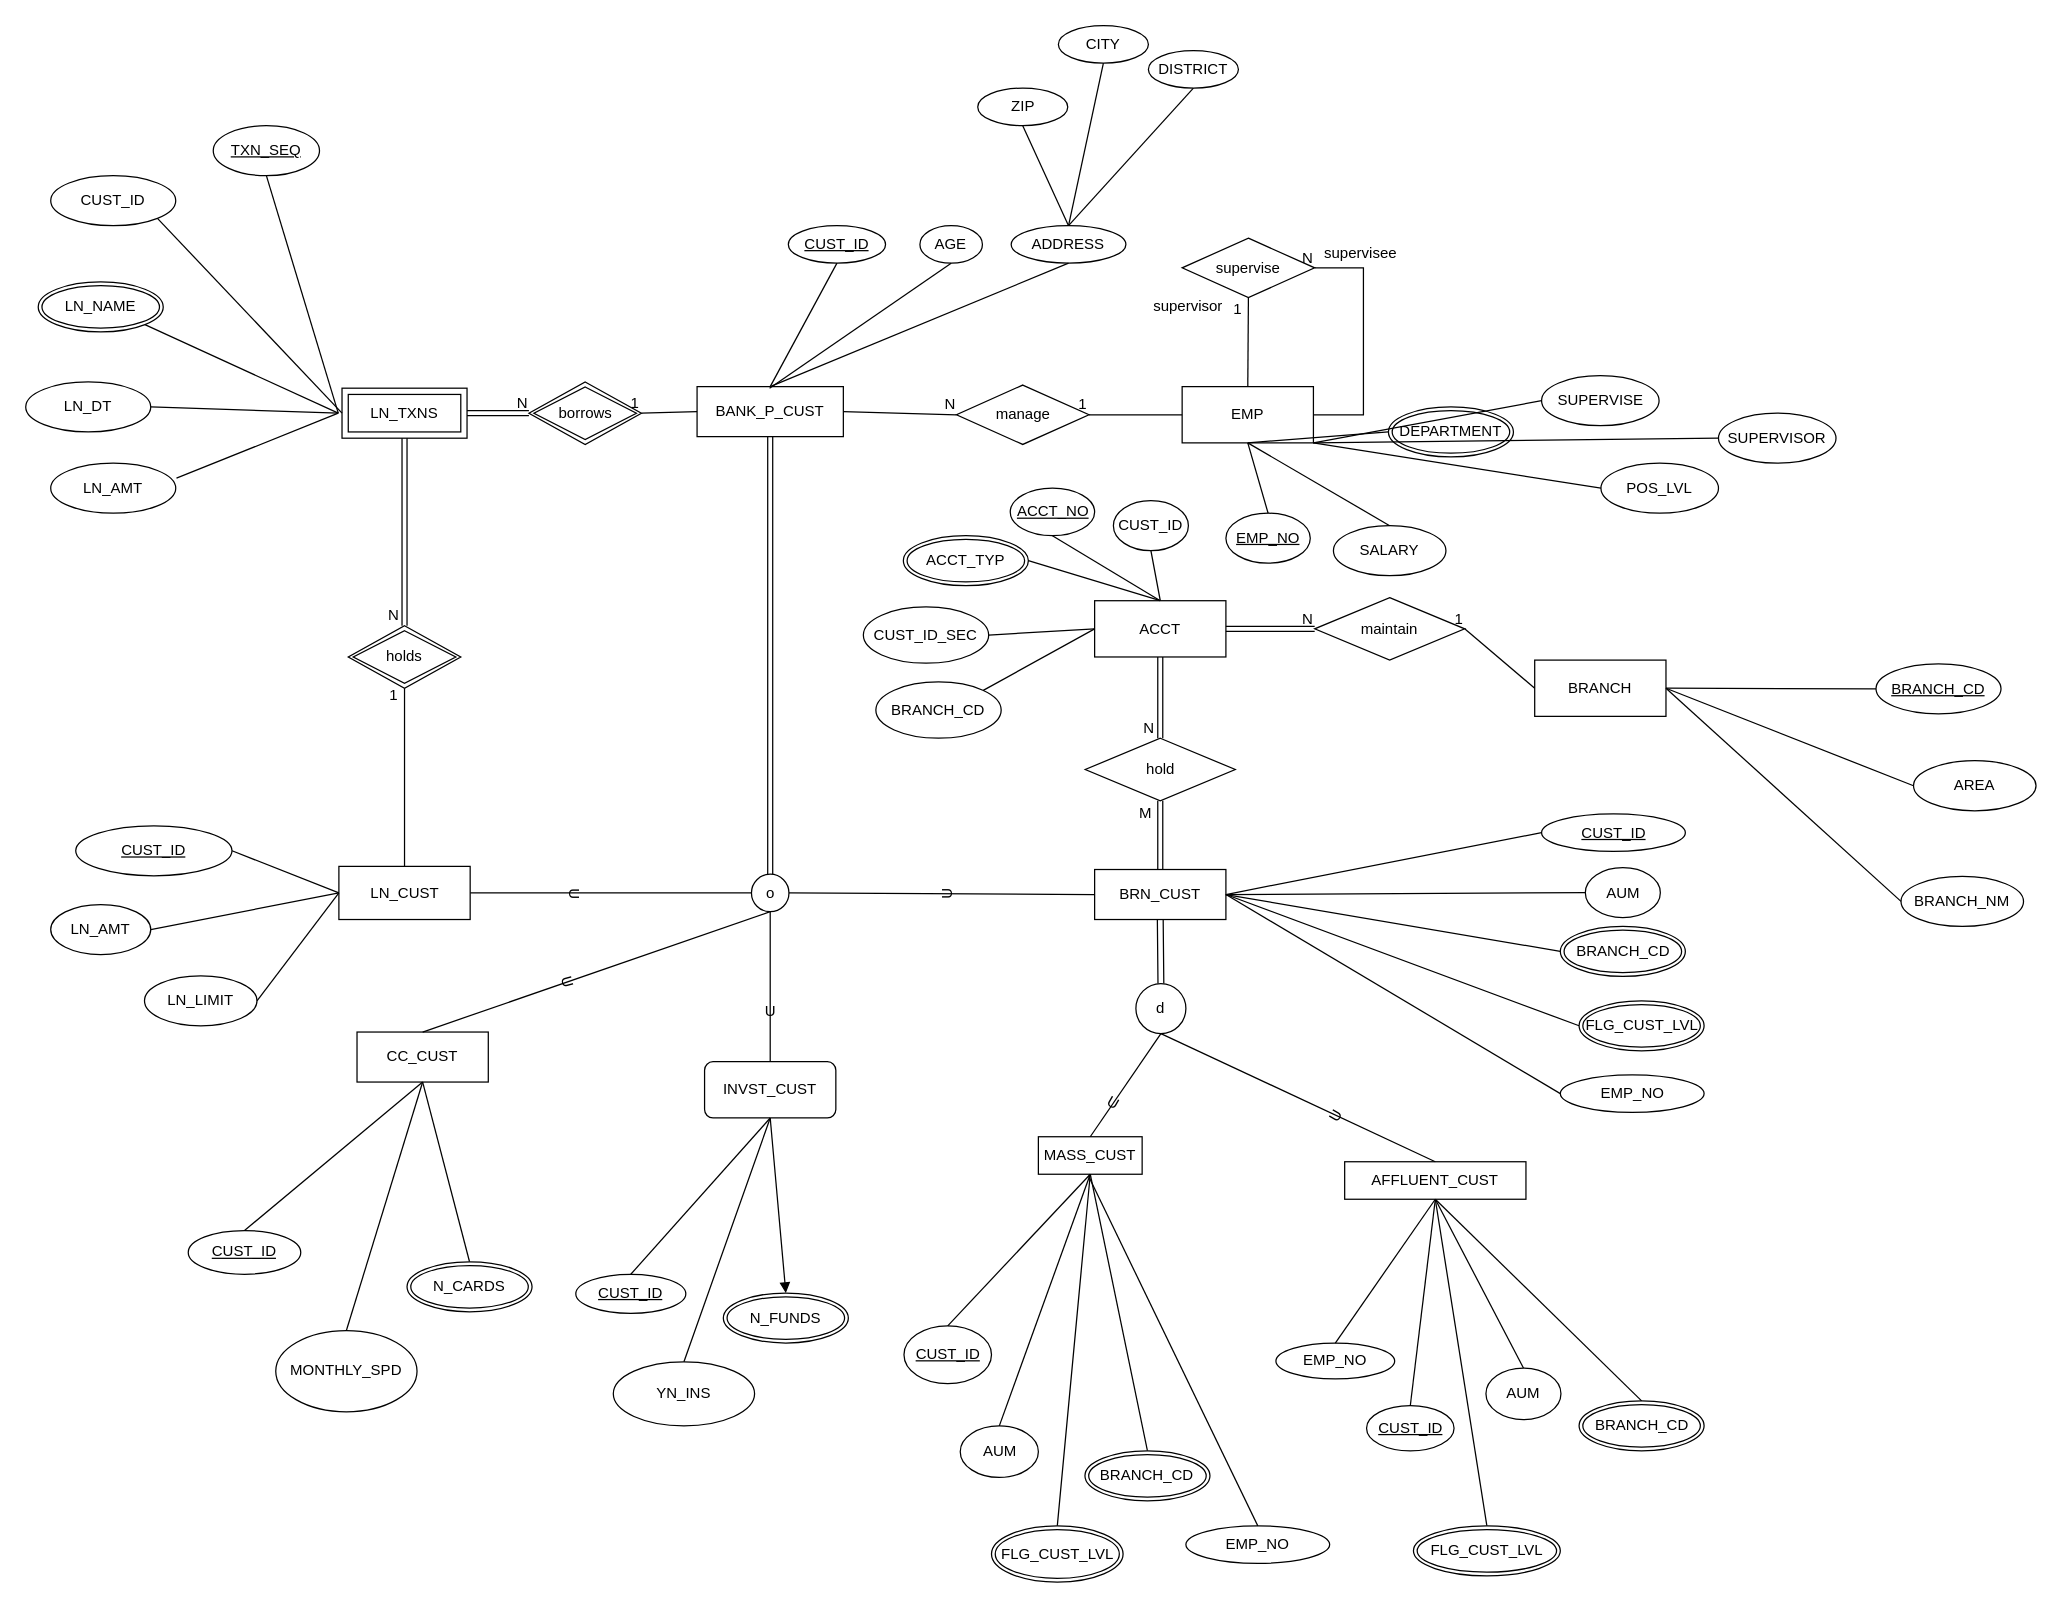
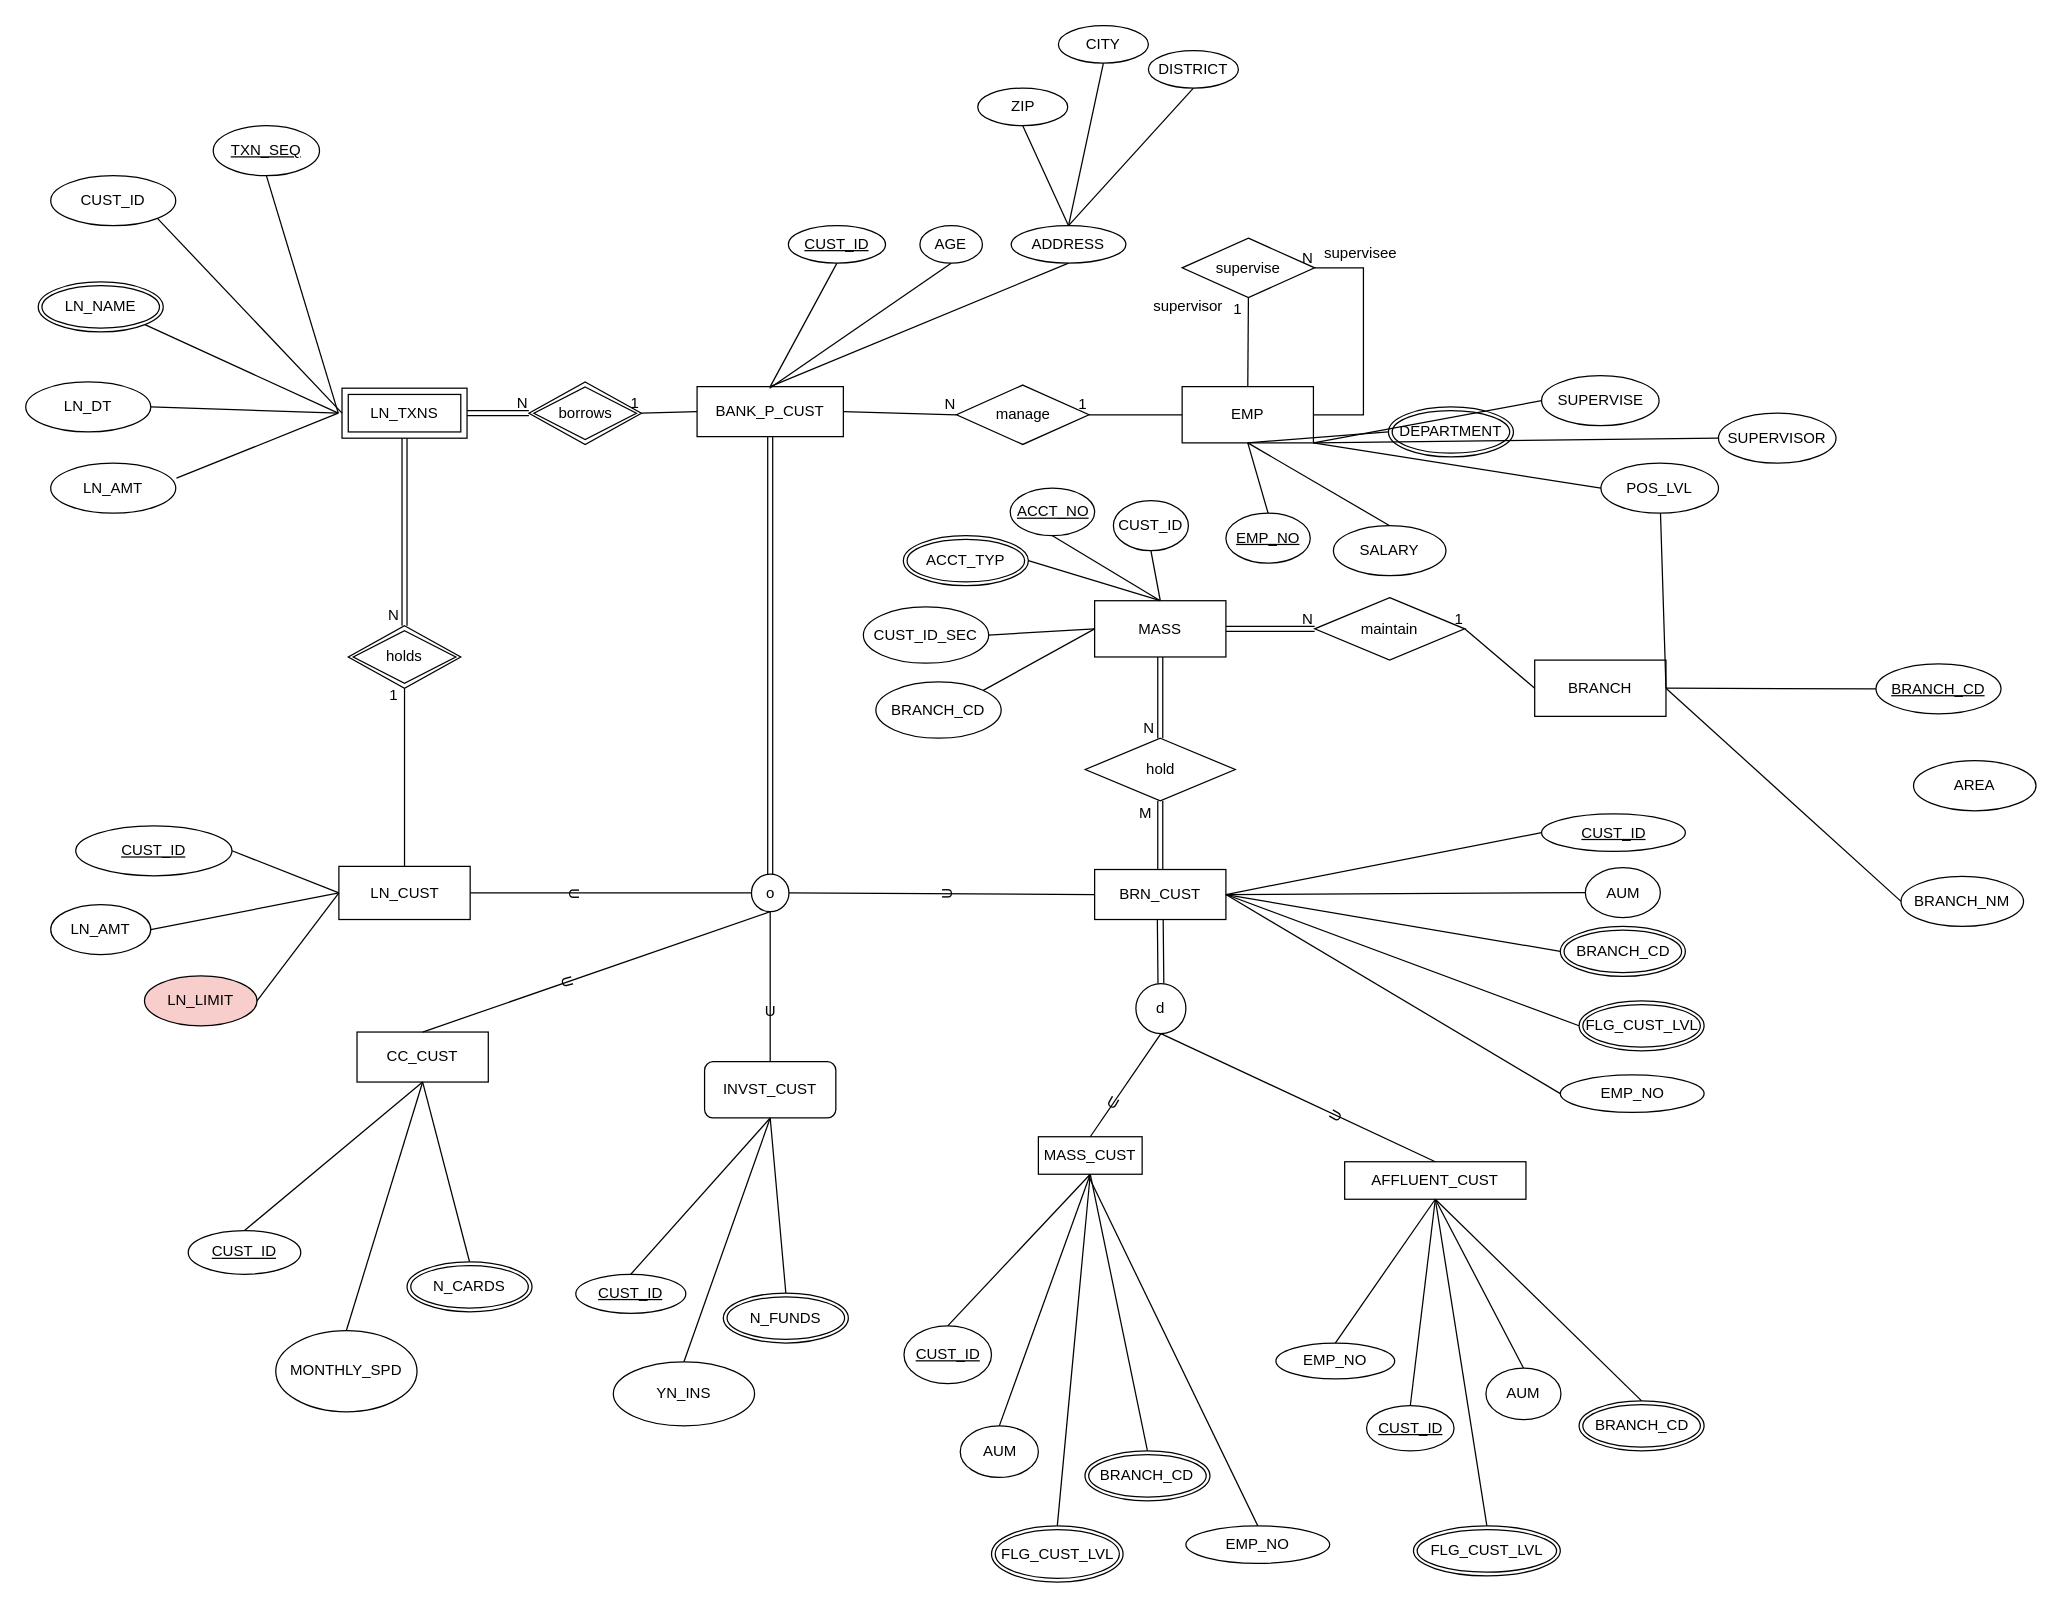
node "ACCT": label "ACCT" -> "MASS"
edge "BRANCH" -- "AREA": now "BRANCH" -- "POS_LVL"
node "LN_LIMIT": fillcolor #ffffff -> #f8cecc
edge "INVST_CUST" -> "N_FUNDS": arrowhead block -> none
